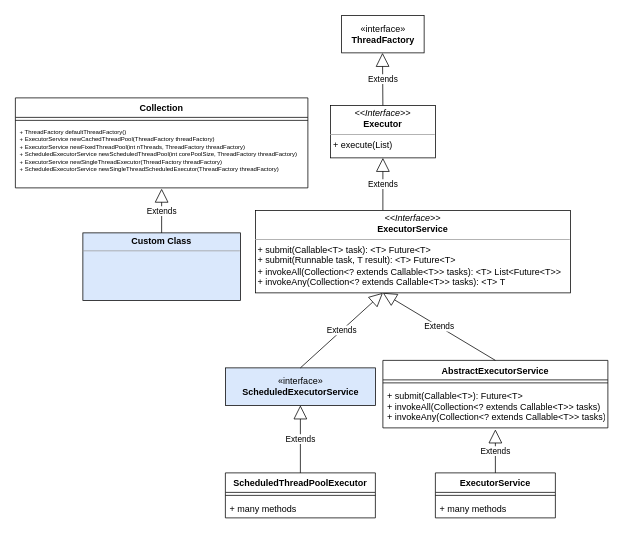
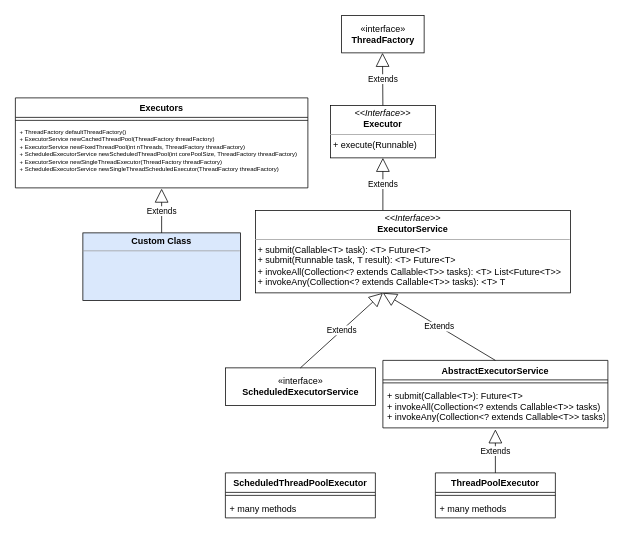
node "Collection": label "Collection" -> "Executors"
node "<<Interface>> Executor + execute(List)": label "<<Interface>> Executor + execute(List)" -> "<<Interface>> Executor + execute(Runnable)"
node "«interface» ScheduledExecutorService": fillcolor #dae8fc -> #ffffff
edge "ScheduledThreadPoolExecutor" -> "«interface» ScheduledExecutorService": removed, label "Extends"
node "ExecutorService": label "ExecutorService" -> "ThreadPoolExecutor"
